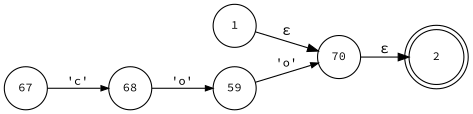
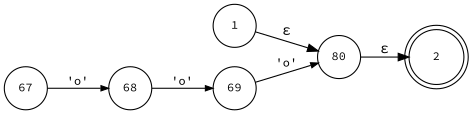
node "70": label "70" -> "80"
edge "67" -> "68": label "'c'" -> "'o'"
node "59": label "59" -> "69"
